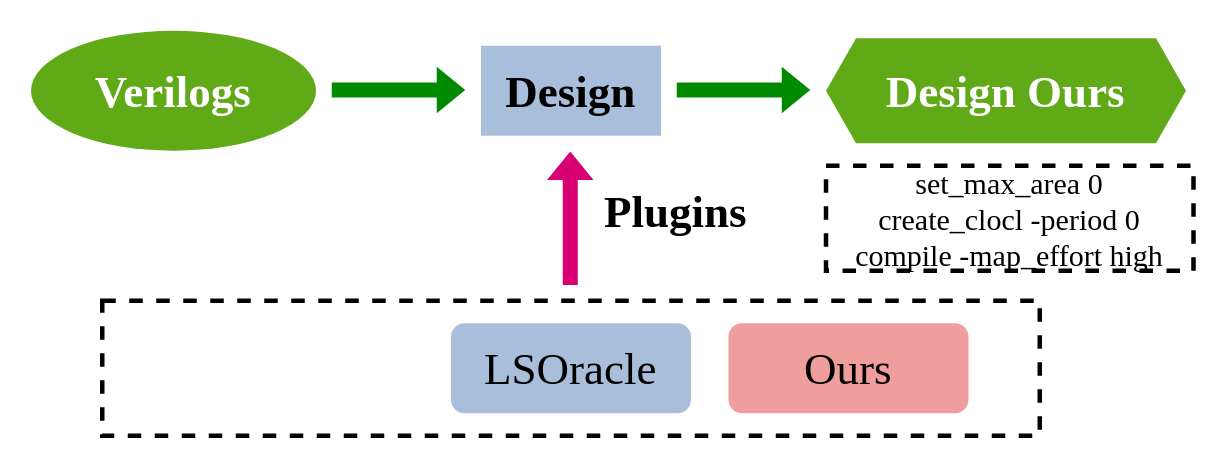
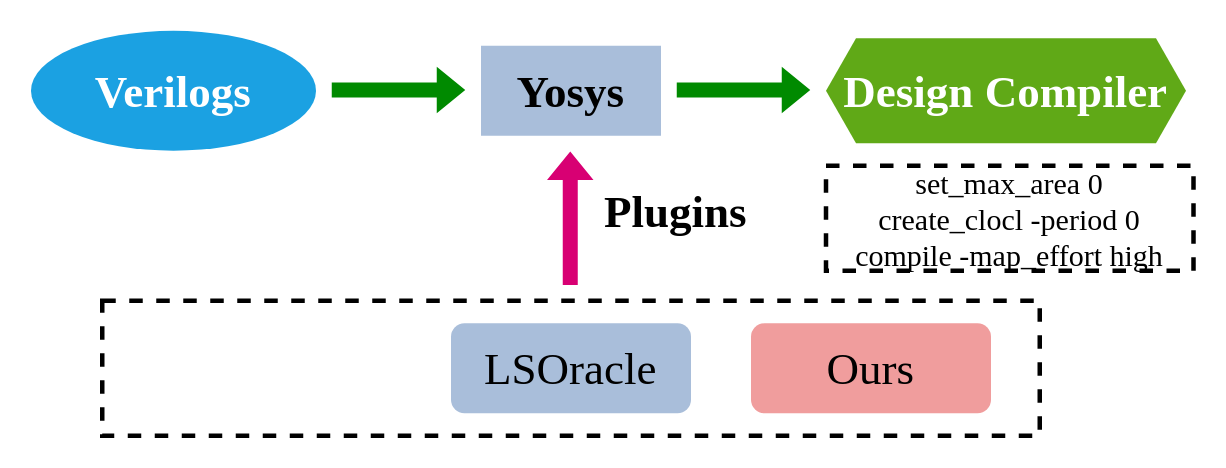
node "Verilogs": fillcolor #60a917 -> #1ba1e2
node "Design": label "Design" -> "Yosys"
node "Design Ours": label "Design Ours" -> "Design Compiler"
node "Ours": moved (848, 368) -> (871, 368)
